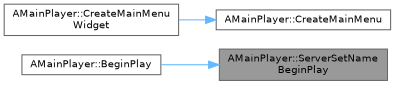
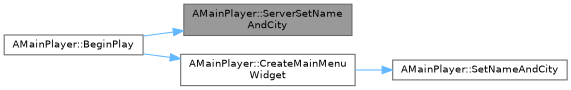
node "AMainPlayer::CreateMainMenu": label "AMainPlayer::CreateMainMenu" -> "AMainPlayer::SetNameAndCity"
edge "AMainPlayer::BeginPlay" -> "AMainPlayer::CreateMainMenu Widget": added
node "AMainPlayer::ServerSetName BeginPlay": label "AMainPlayer::ServerSetName BeginPlay" -> "AMainPlayer::ServerSetName AndCity"
